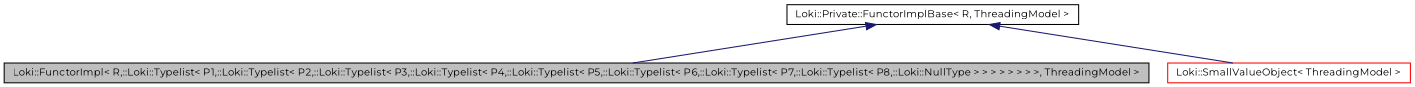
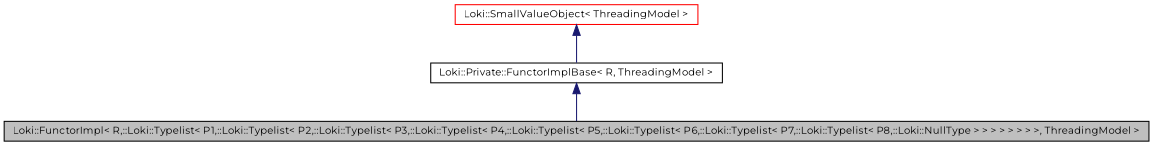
edge "Loki::SmallValueObject< ThreadingModel >" -> "Loki::Private::FunctorImplBase< R, ThreadingModel >": reversed
